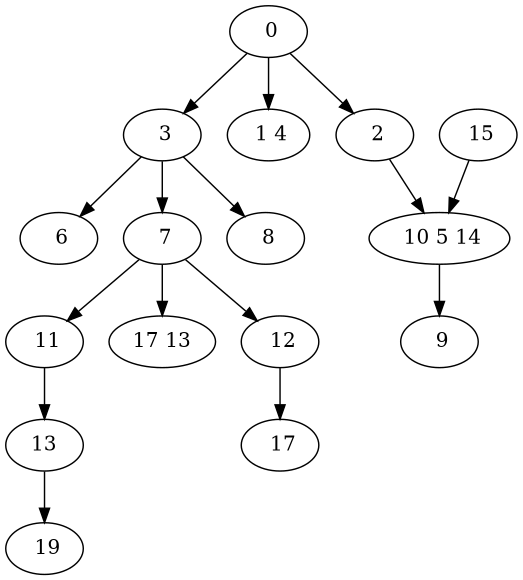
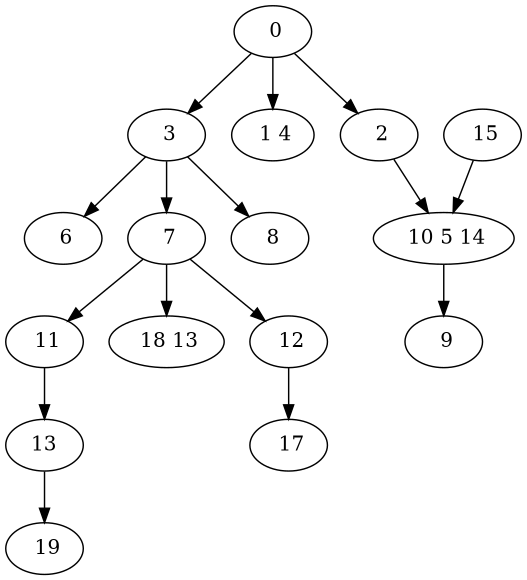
node "17 13": label "17 13" -> "18 13"
